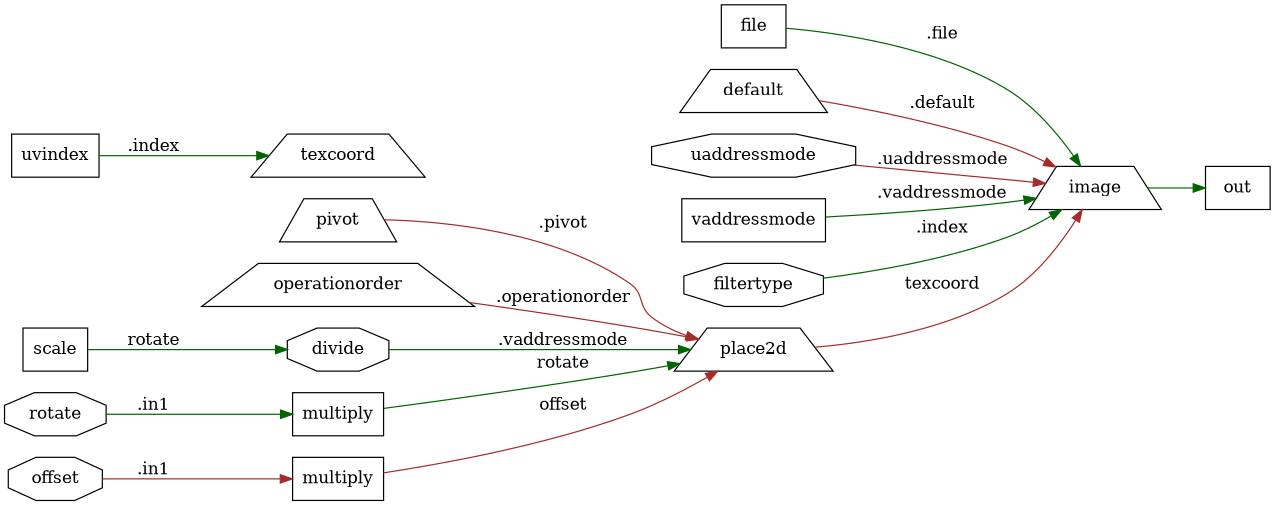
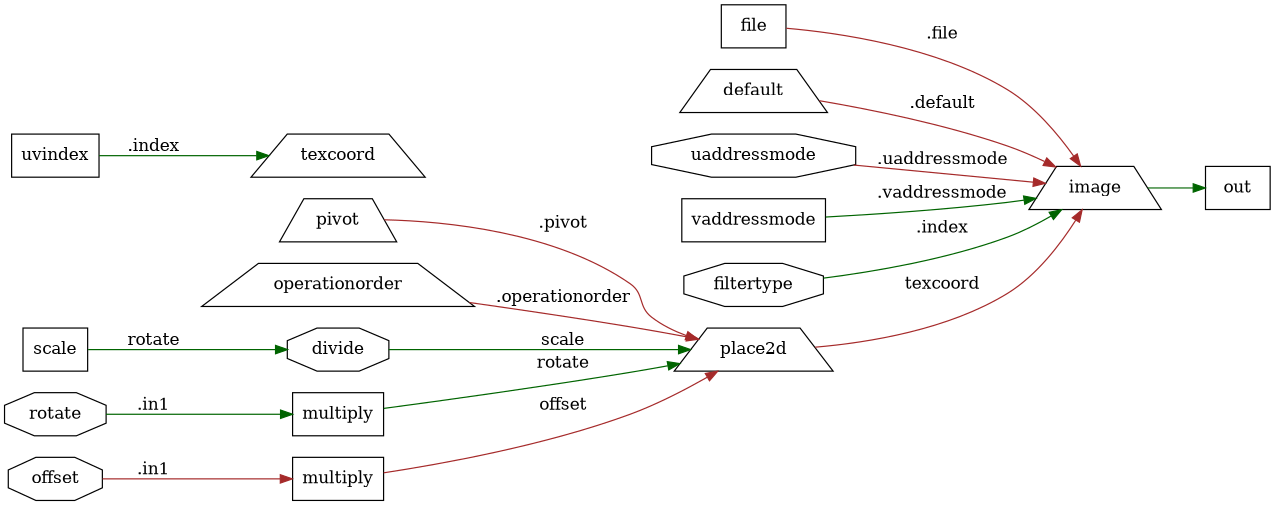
edge "file" -> "image": color darkgreen -> brown
edge "divide" -> "place2d": label ".vaddressmode" -> "scale"
